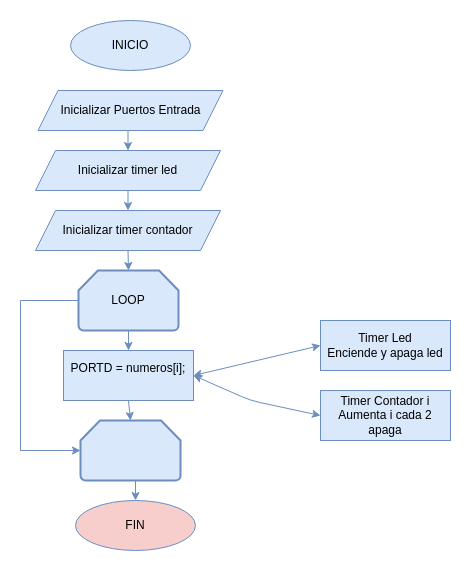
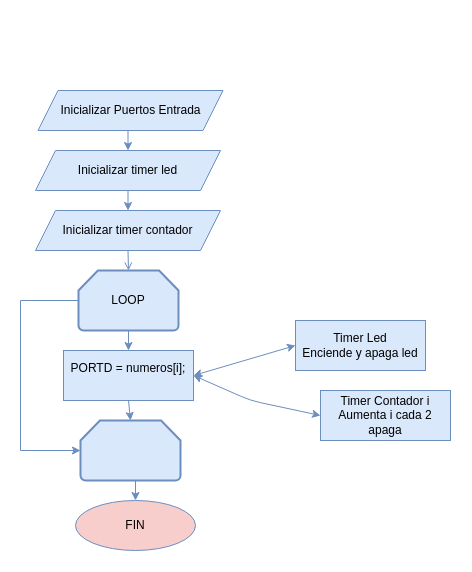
node "INICIO": removed
edge "Inicializar timer contador" -> "LOOP": arrowhead classic -> open
node "Timer Led Enciende y apaga led": moved (386, 346) -> (361, 346)
